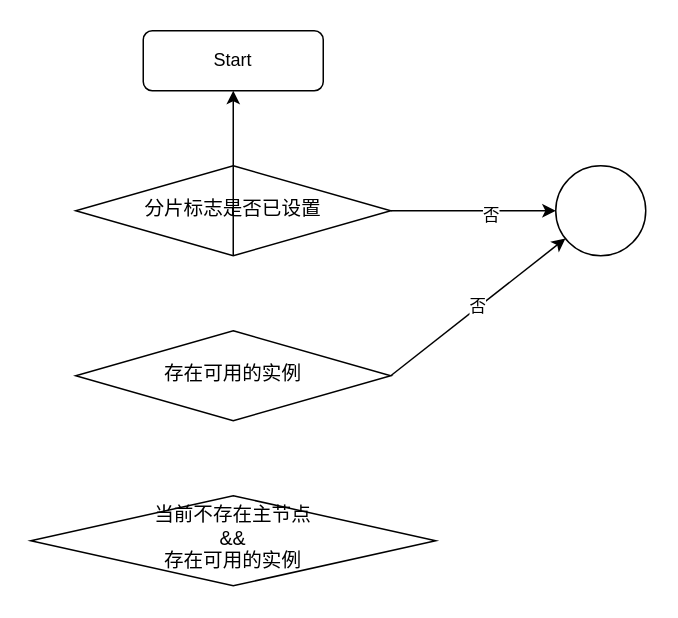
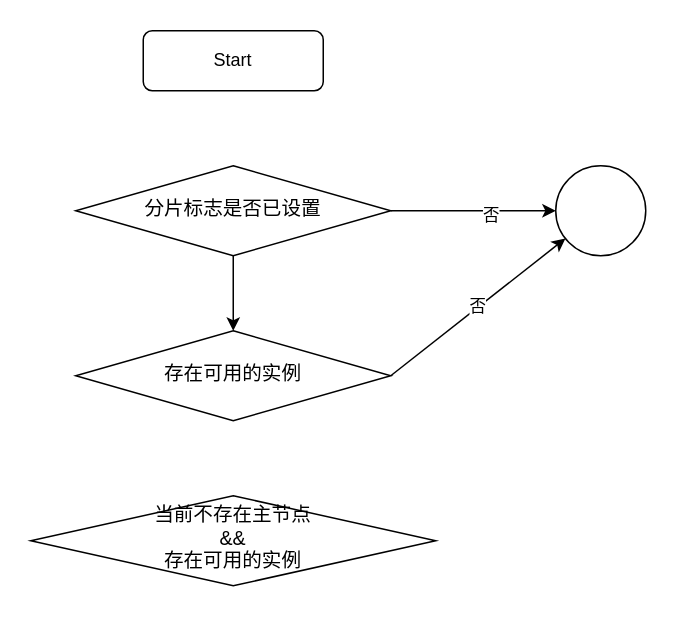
edge "分片标志是否已设置" -> "Start": now "分片标志是否已设置" -> "存在可用的实例"
